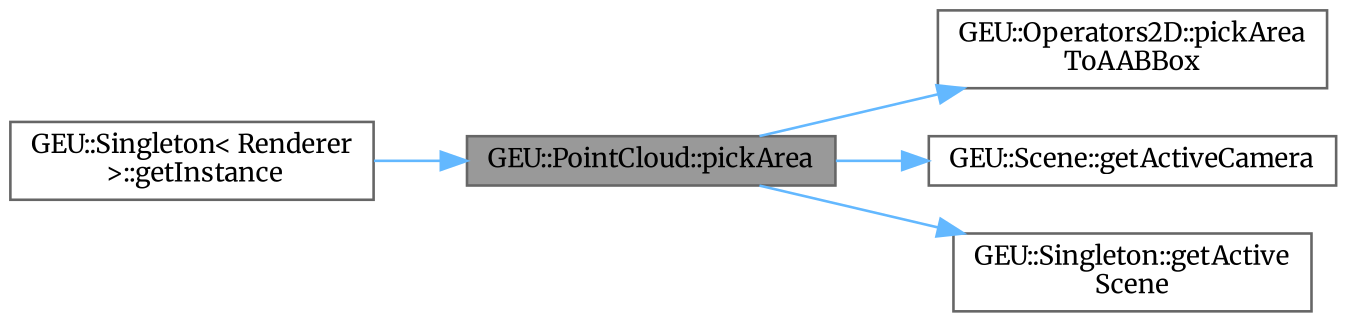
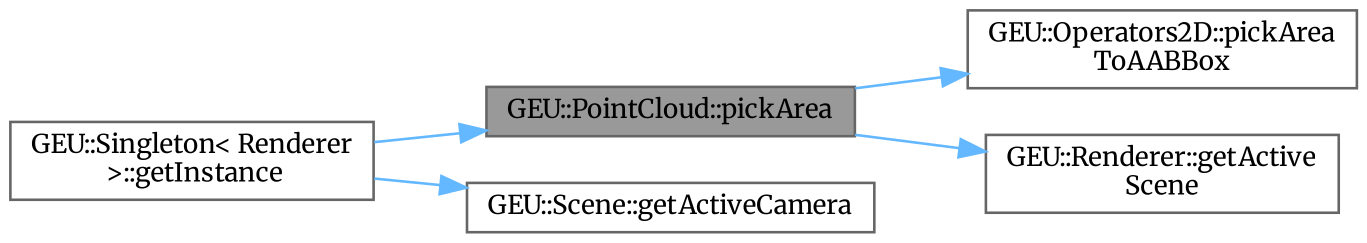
edge "GEU::PointCloud::pickArea" -> "GEU::Scene::getActiveCamera": now "GEU::Singleton< Renderer >::getInstance" -> "GEU::Scene::getActiveCamera"
node "GEU::Singleton::getActive Scene": label "GEU::Singleton::getActive Scene" -> "GEU::Renderer::getActive Scene"
